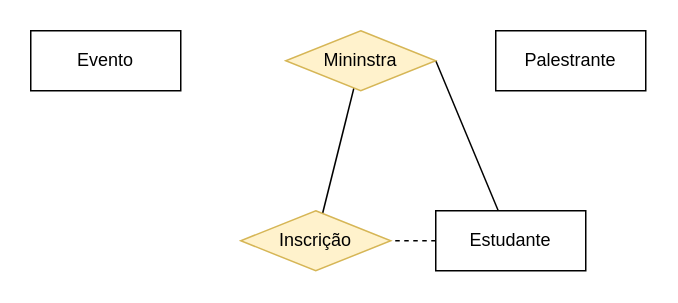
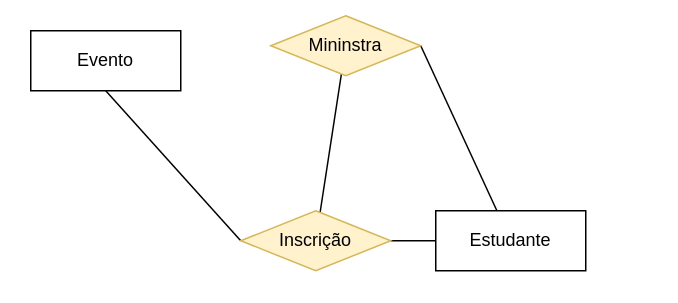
node "Mininstra": moved (361, 61) -> (346, 46)
node "Palestrante": removed
edge "Evento" -- "Inscrição": added
edge "Inscrição" -- "Estudante": style dashed -> solid
